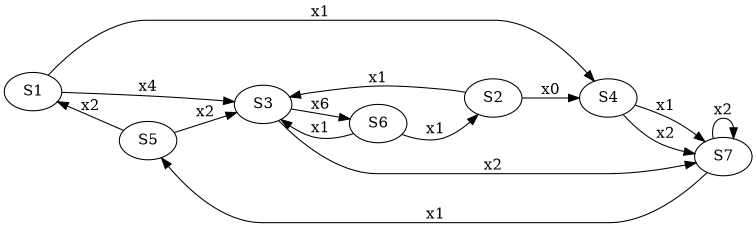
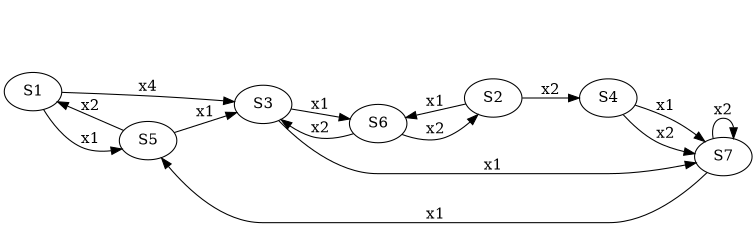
edge "S1" -> "S4": now "S1" -> "S5"
edge "S2" -> "S3": now "S2" -> "S6"
edge "S2" -> "S4": label "x0" -> "x2"
edge "S3" -> "S6": label "x6" -> "x1"
edge "S5" -> "S3": label "x2" -> "x1"
edge "S6" -> "S3": label "x1" -> "x2"
edge "S6" -> "S2": label "x1" -> "x2"
edge "S3" -> "S7": label "x2" -> "x1"
